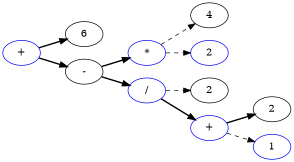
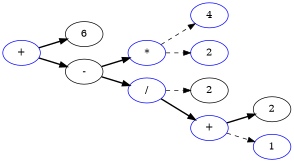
node "4": color black -> blue
